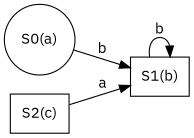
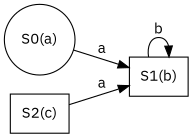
edge "S0(a)" -> "S1(b)": label " b " -> " a "
